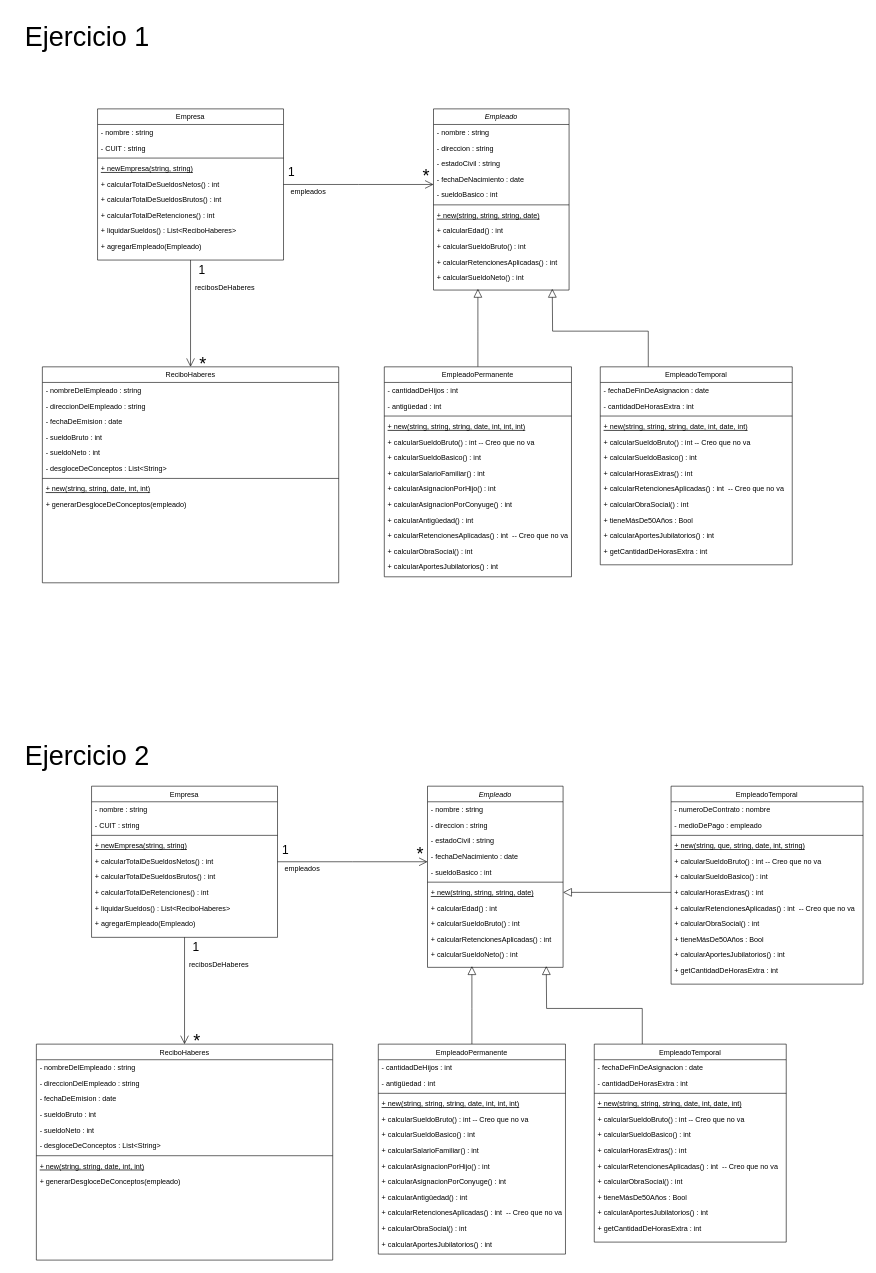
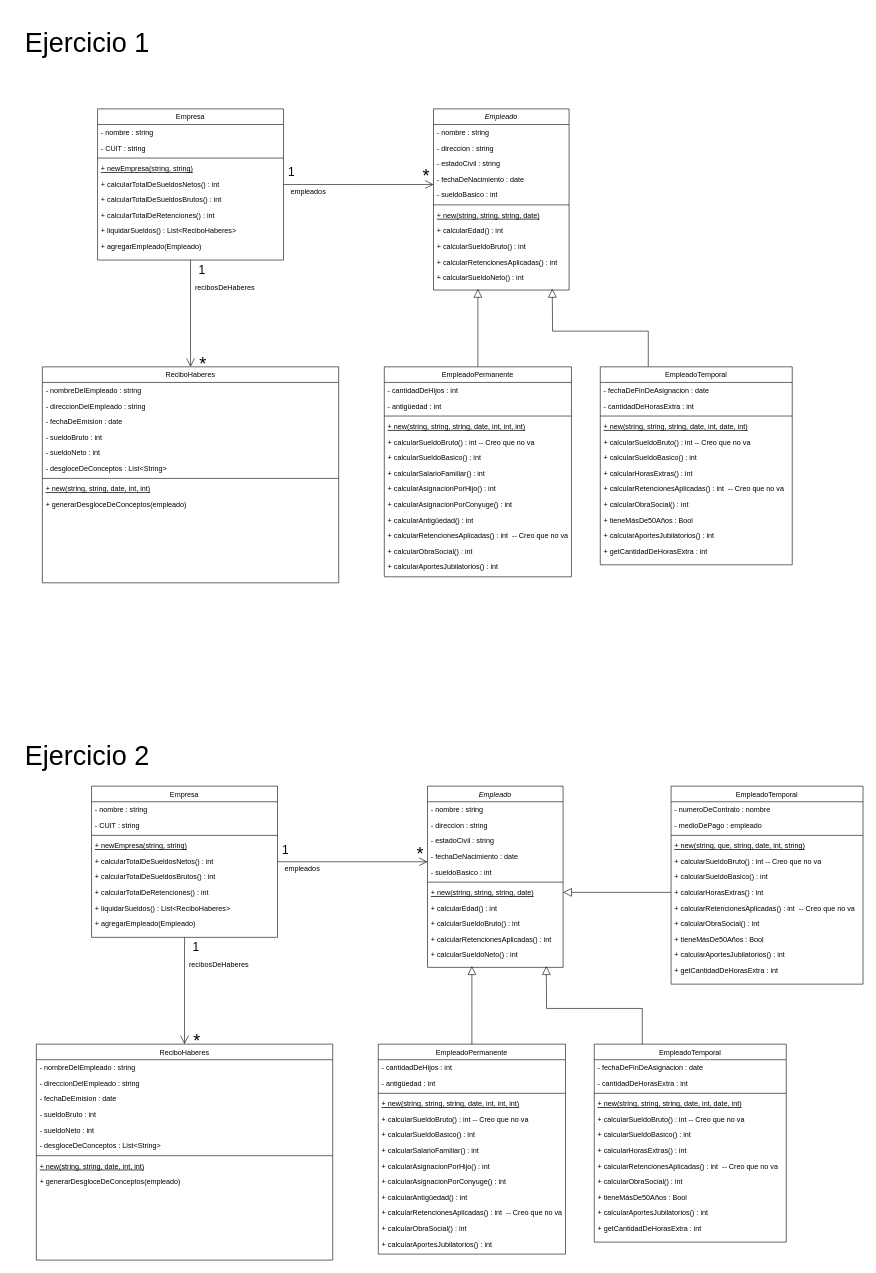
node "Ejercicio 1": moved (87, 36) -> (87, 42)
